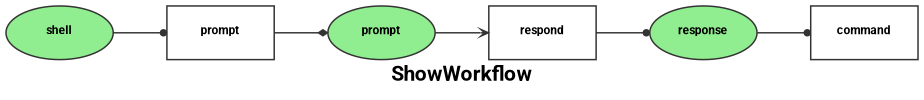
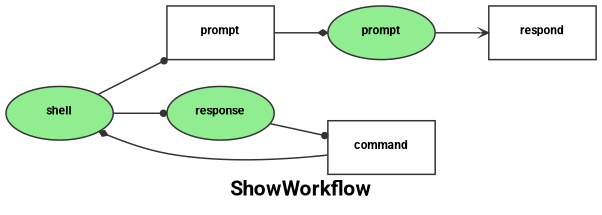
edge "respond" -> "response": now "shell" -> "response"
edge "command" -> "shell": added
